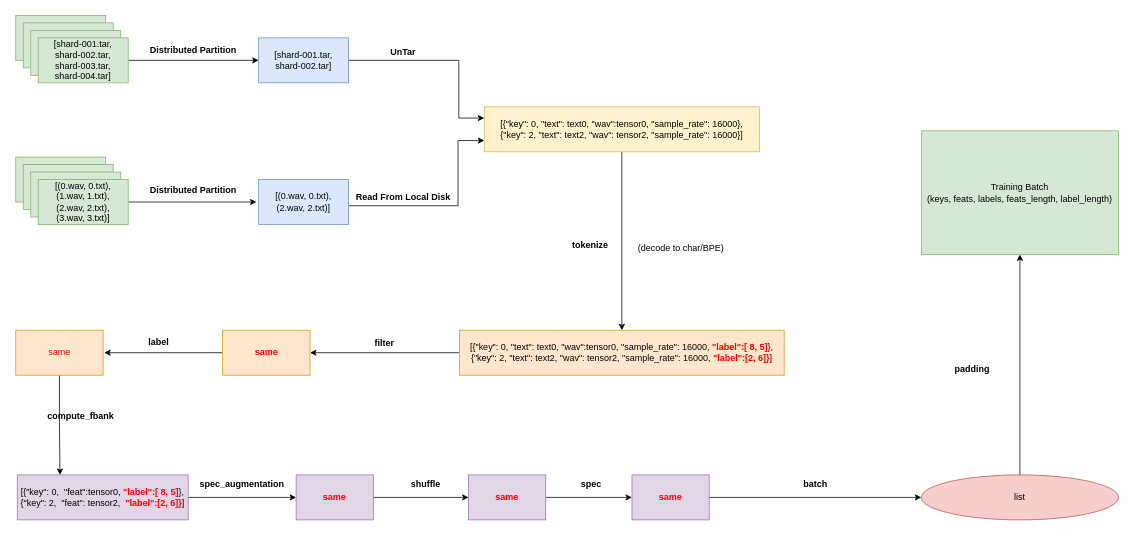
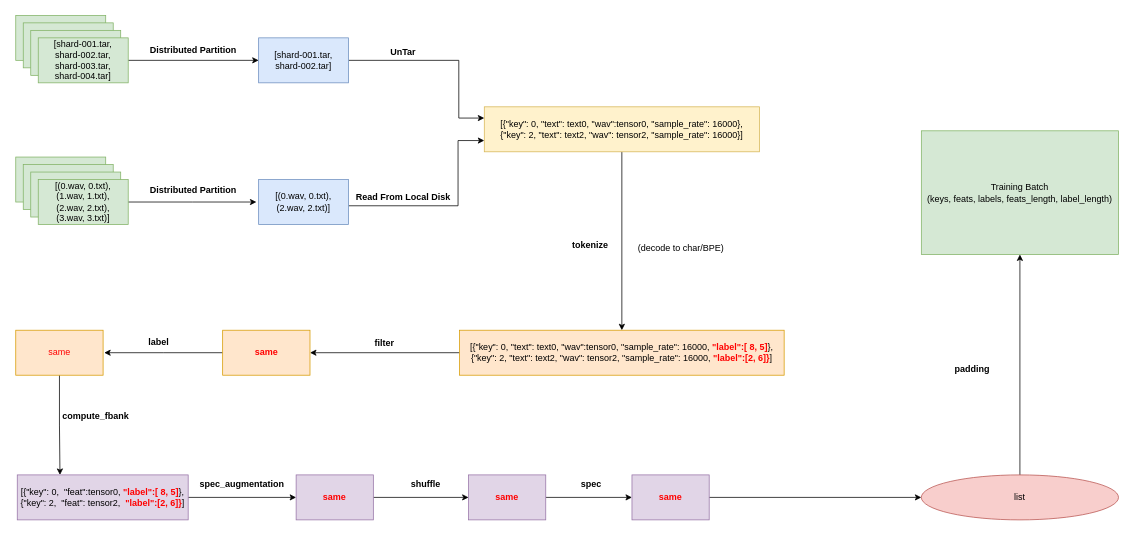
node "compute_fbank": moved (81, 417) -> (96, 417)
node "batch": removed
